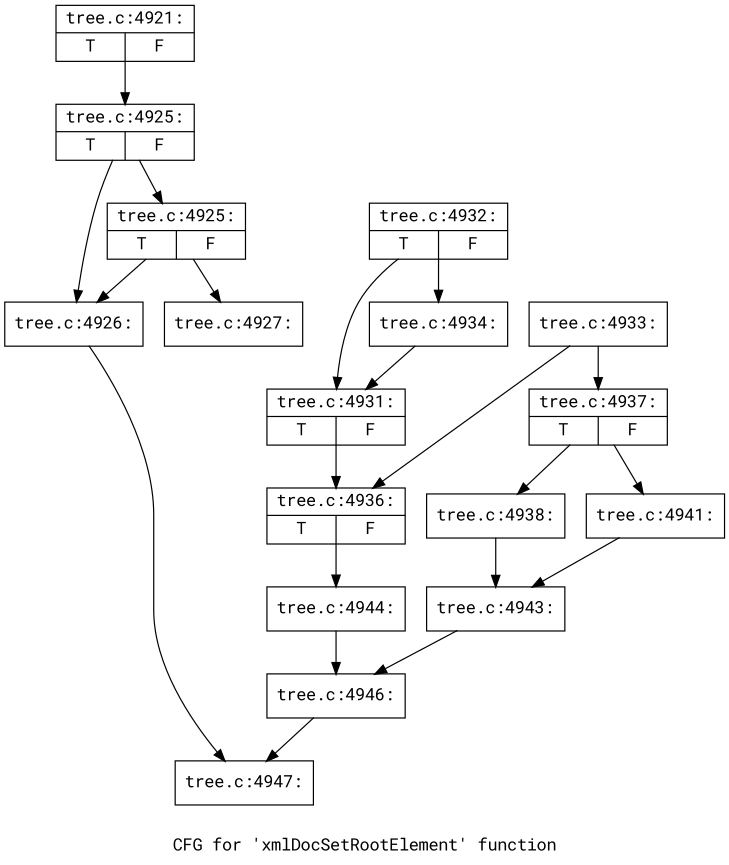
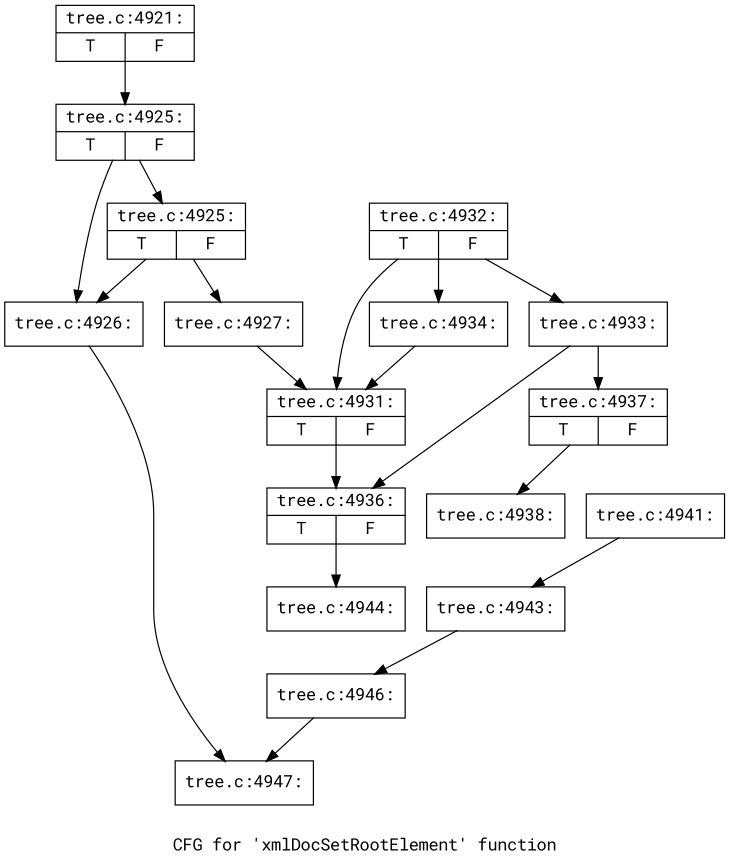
edge "tree.c:4932:" -> "tree.c:4933:": added
edge "tree.c:4927:" -> "tree.c:4931:": added
edge "tree.c:4937:" -> "tree.c:4941:": removed
edge "tree.c:4938:" -> "tree.c:4943:": removed
edge "tree.c:4944:" -> "tree.c:4946:": removed
